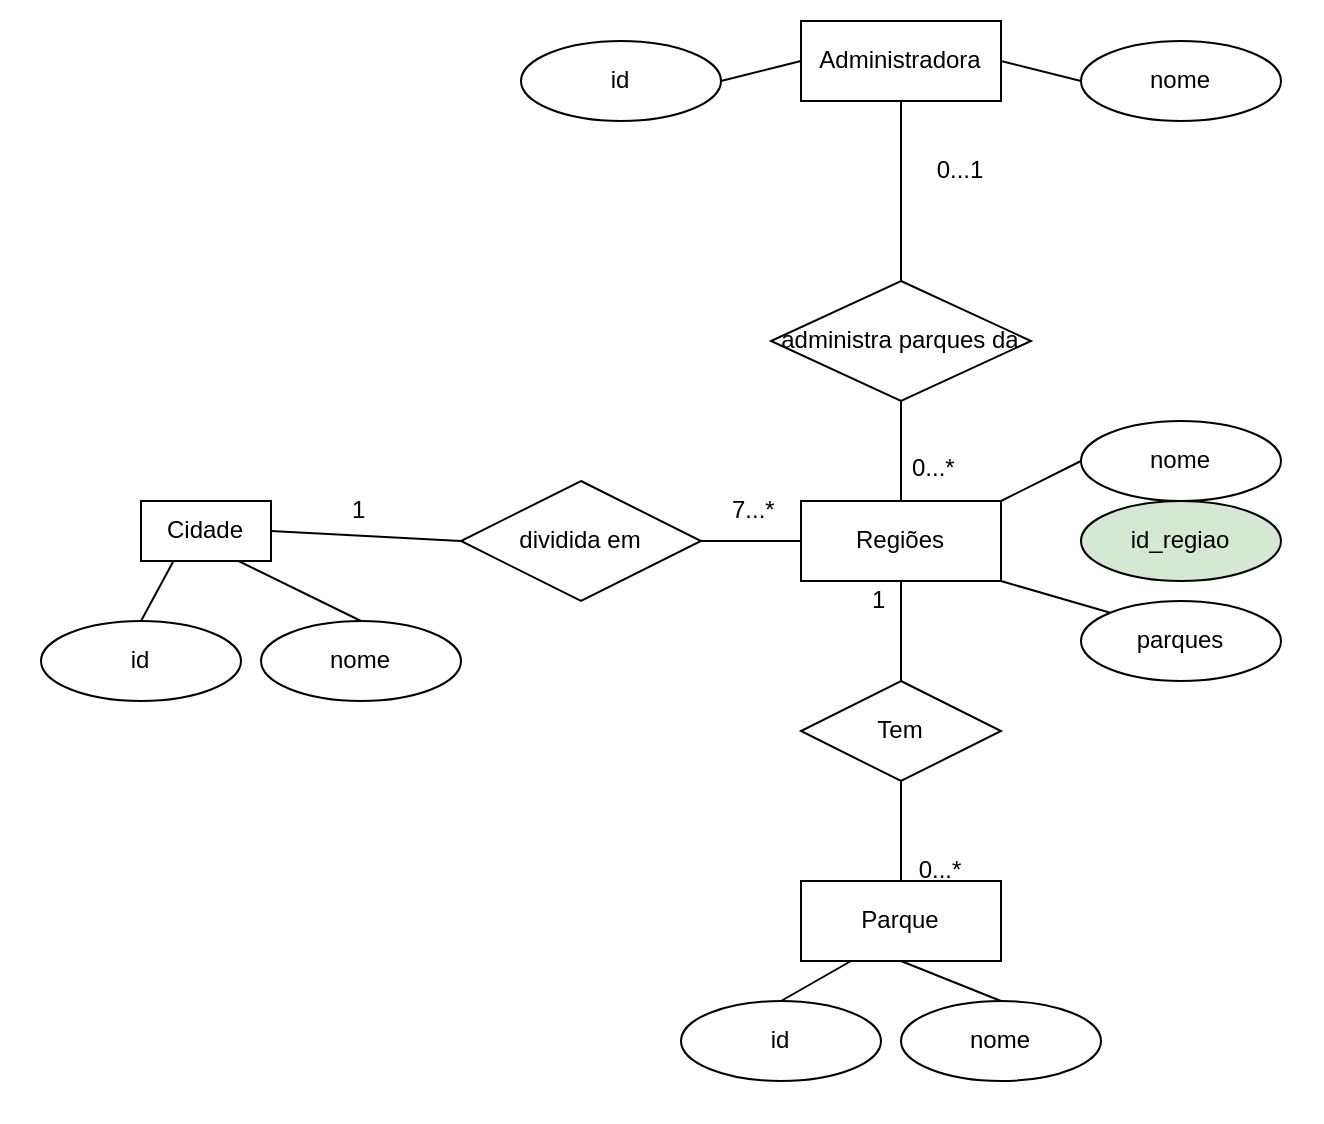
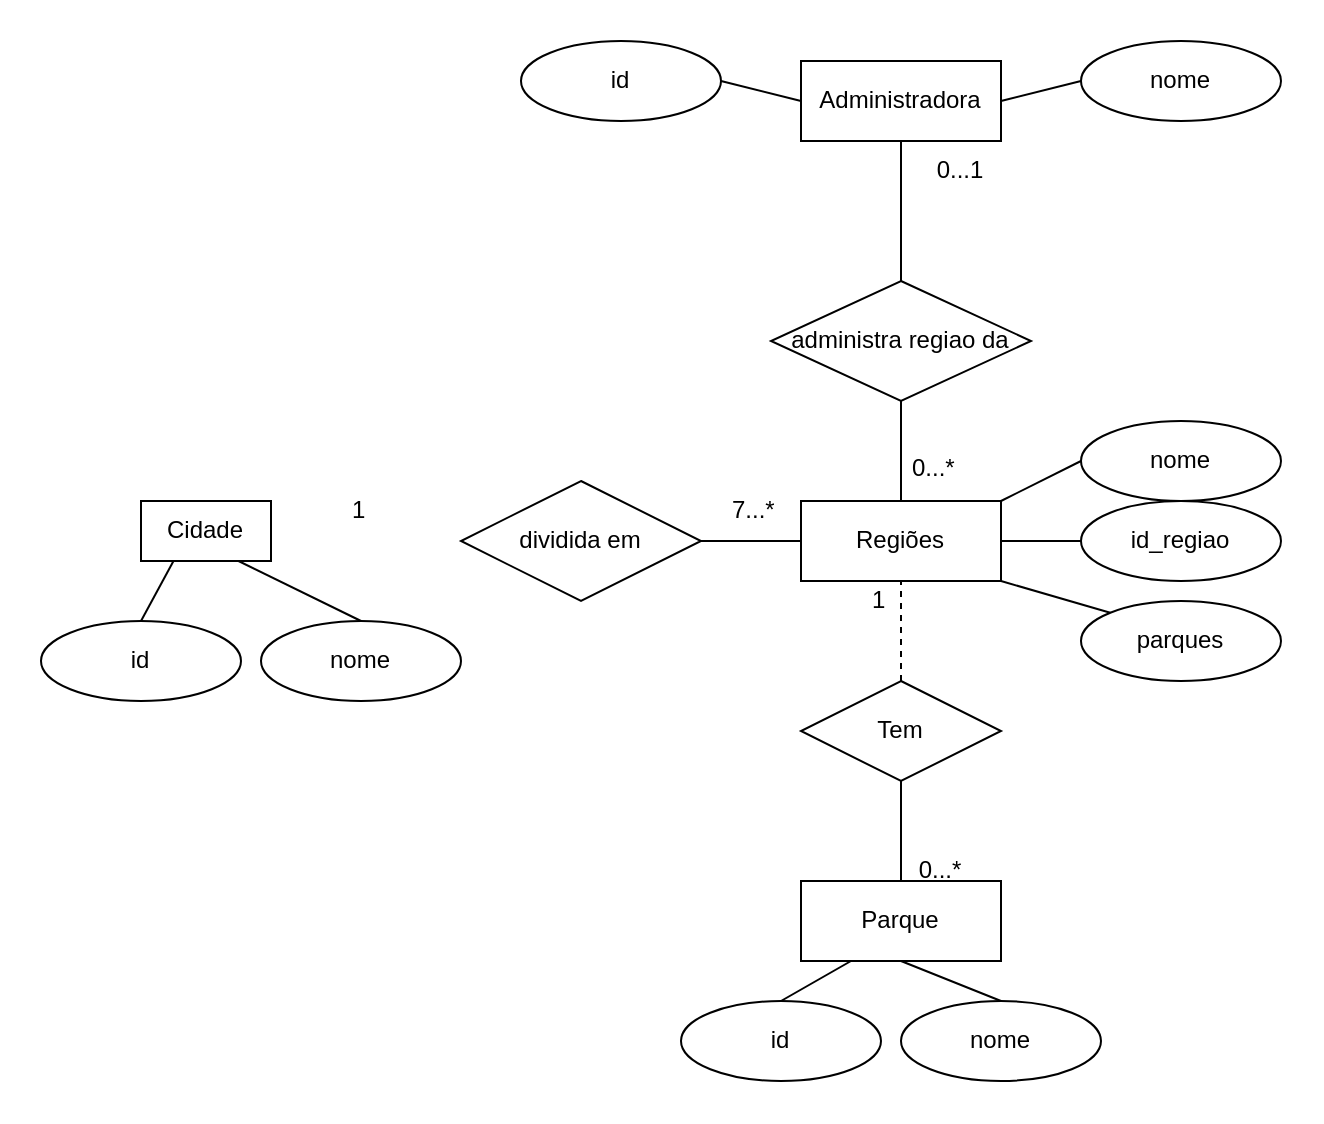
node "Administradora": moved (901, 61) -> (901, 101)
node "administra parques da": label "administra parques da" -> "administra regiao da"
edge "Cidade" -- "dividida em": removed
edge "Regiões" -- "id_regiao": added
node "id_regiao": fillcolor #d5e8d4 -> #ffffff
edge "Regiões" -- "Tem": style solid -> dashed
